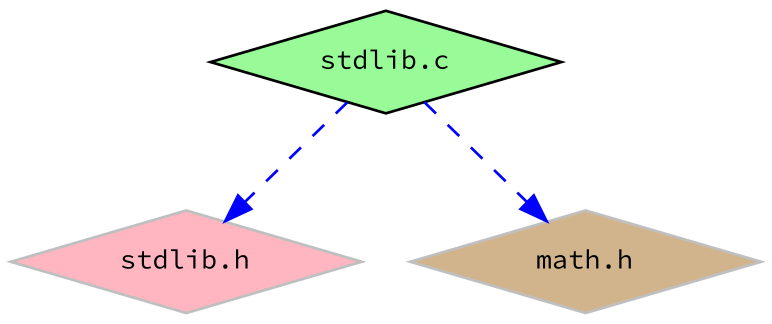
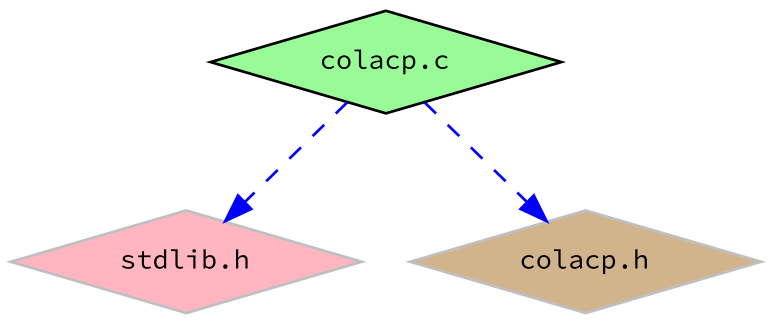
node "stdlib.c": label "stdlib.c" -> "colacp.c"
node "math.h": label "math.h" -> "colacp.h"
